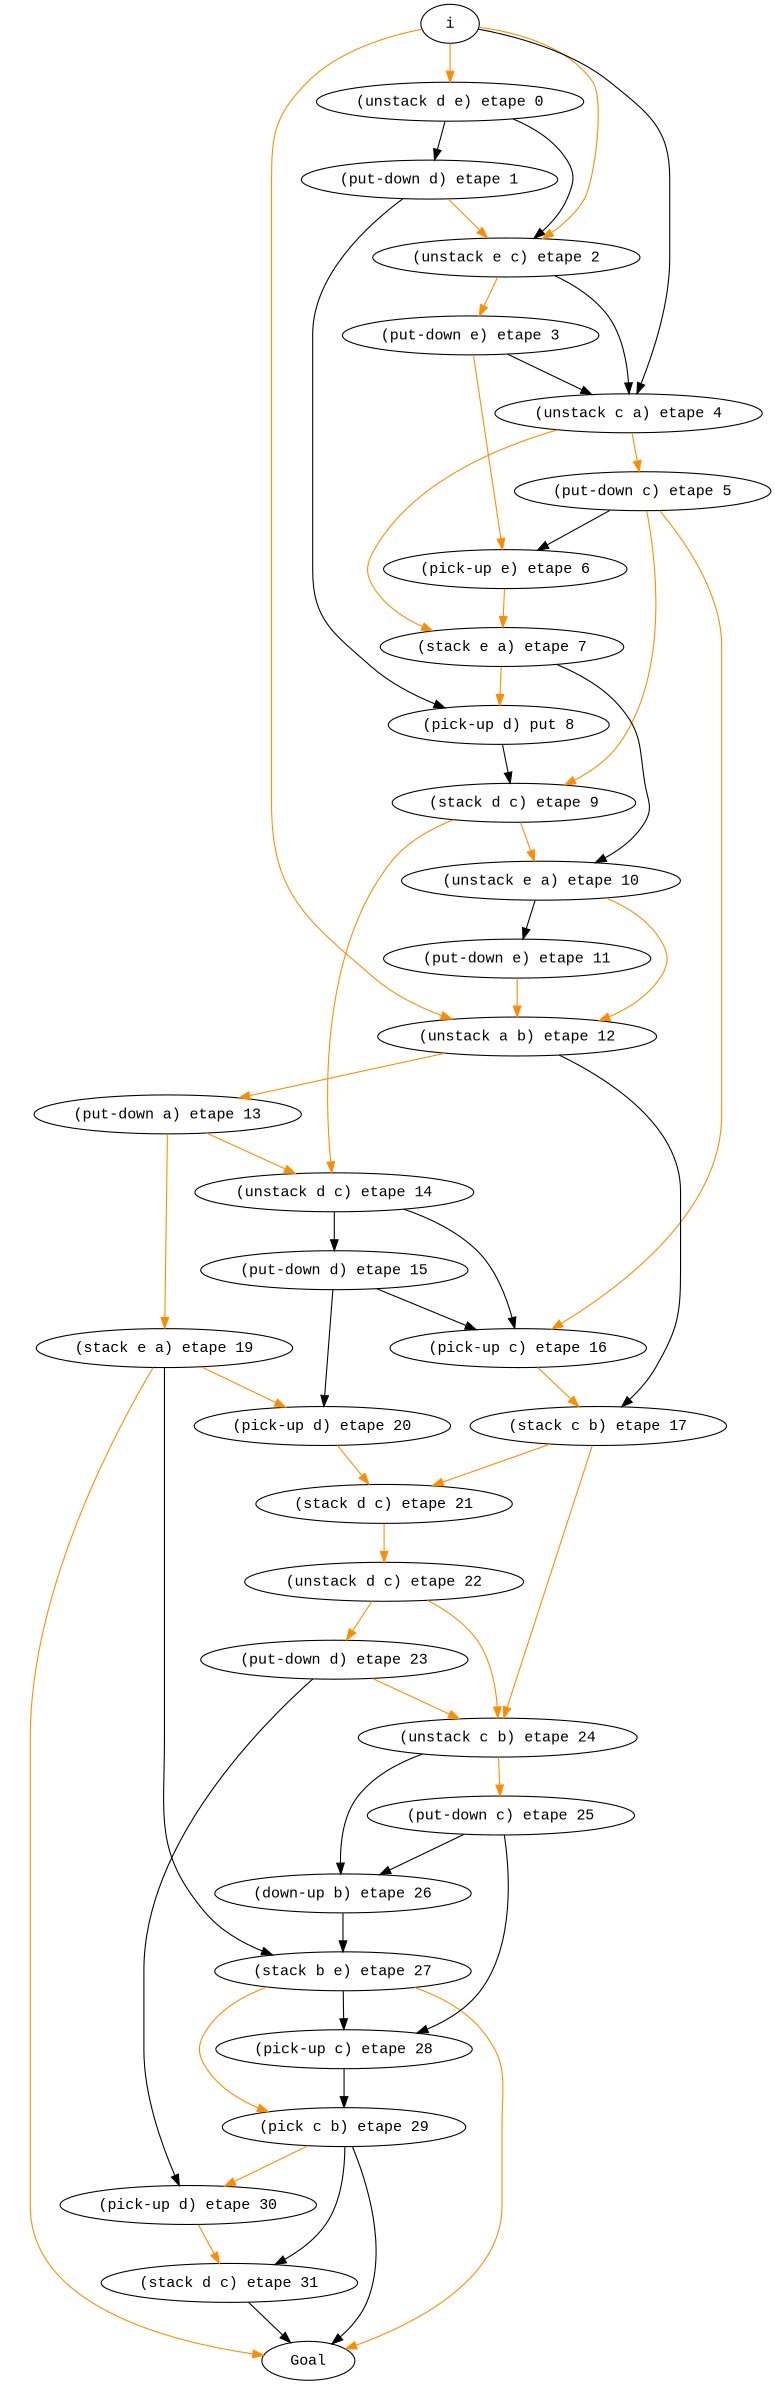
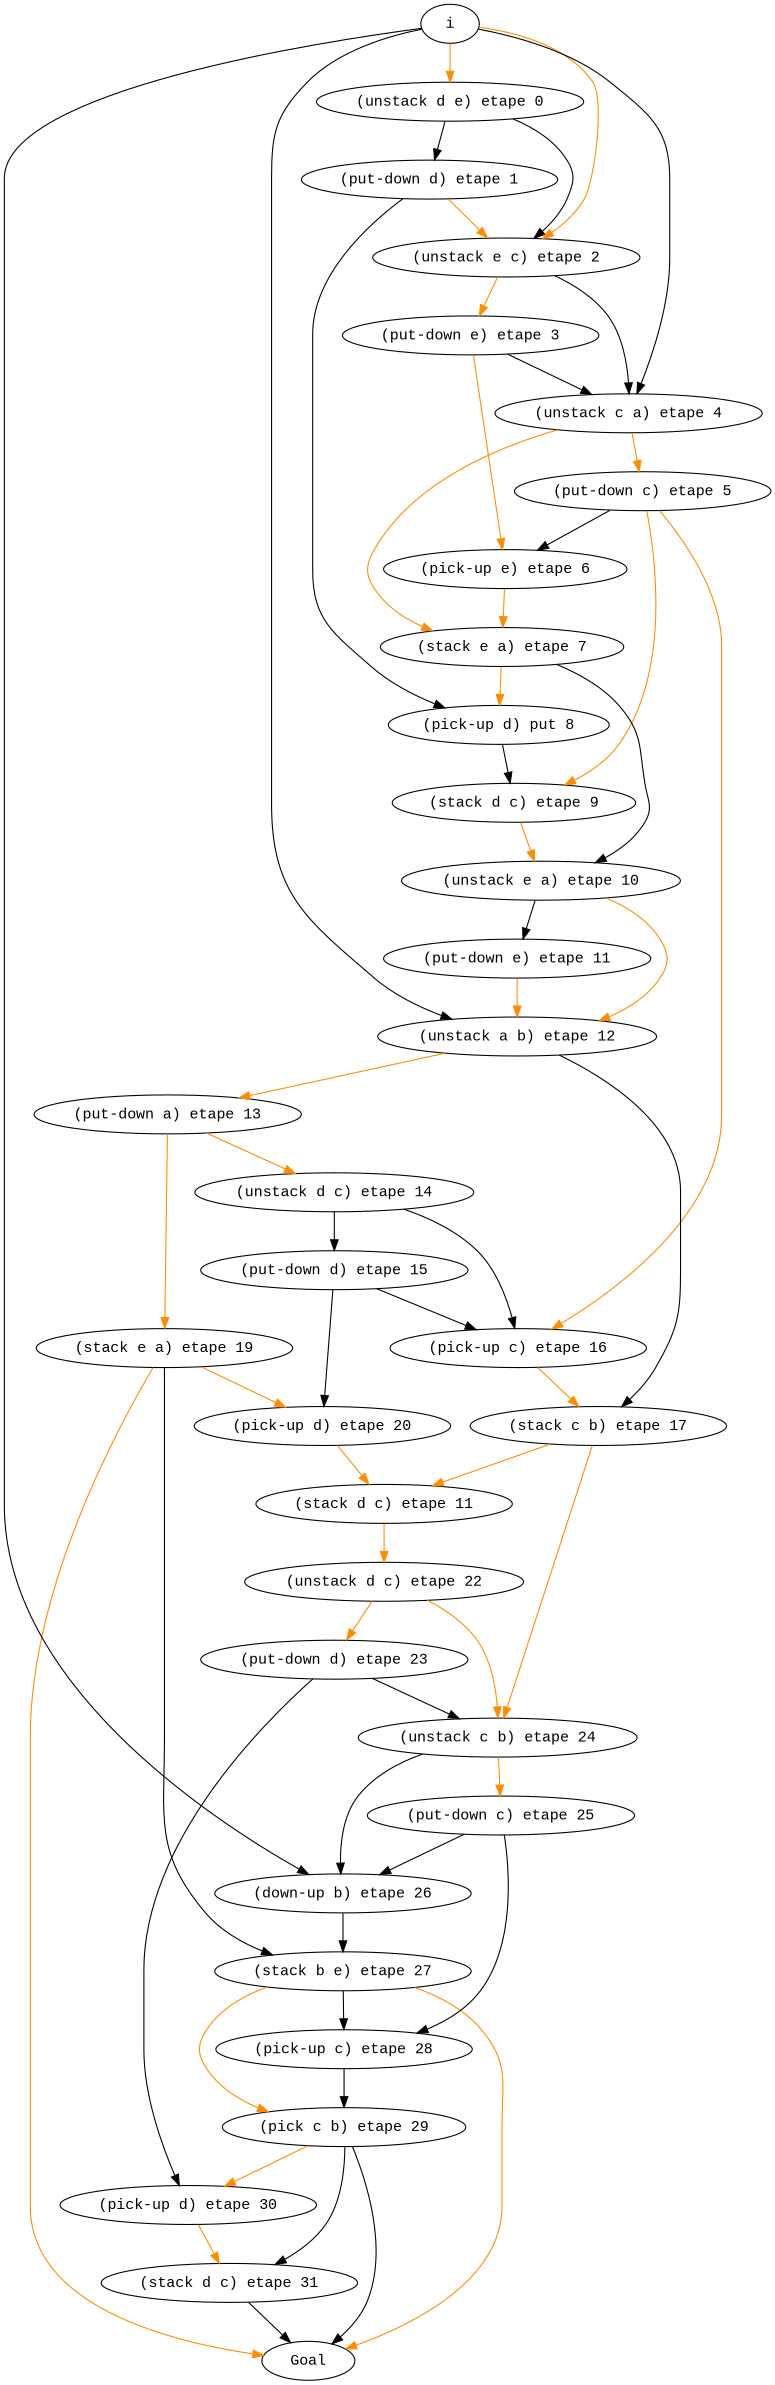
edge "i" -> "(unstack a b) etape 12": color darkorange -> black
edge "i" -> "(down-up b) etape 26": added
edge "(stack d c) etape 9" -> "(unstack d c) etape 14": removed
node "(stack d c) etape 21": label "(stack d c) etape 21" -> "(stack d c) etape 11"
edge "(put-down d) etape 23" -> "(unstack c b) etape 24": color darkorange -> black
